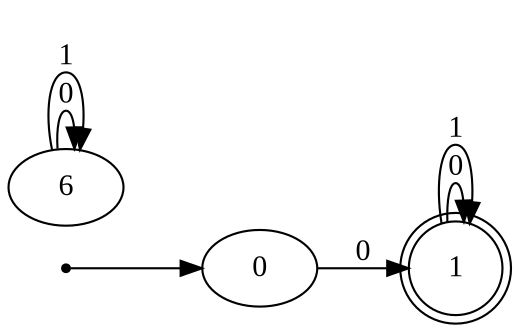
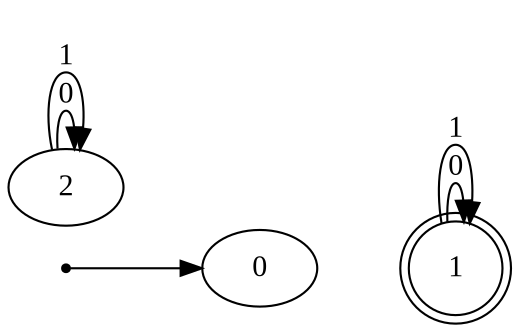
node "6": label "6" -> "2"
edge "0" -> "1": removed, label "0"
